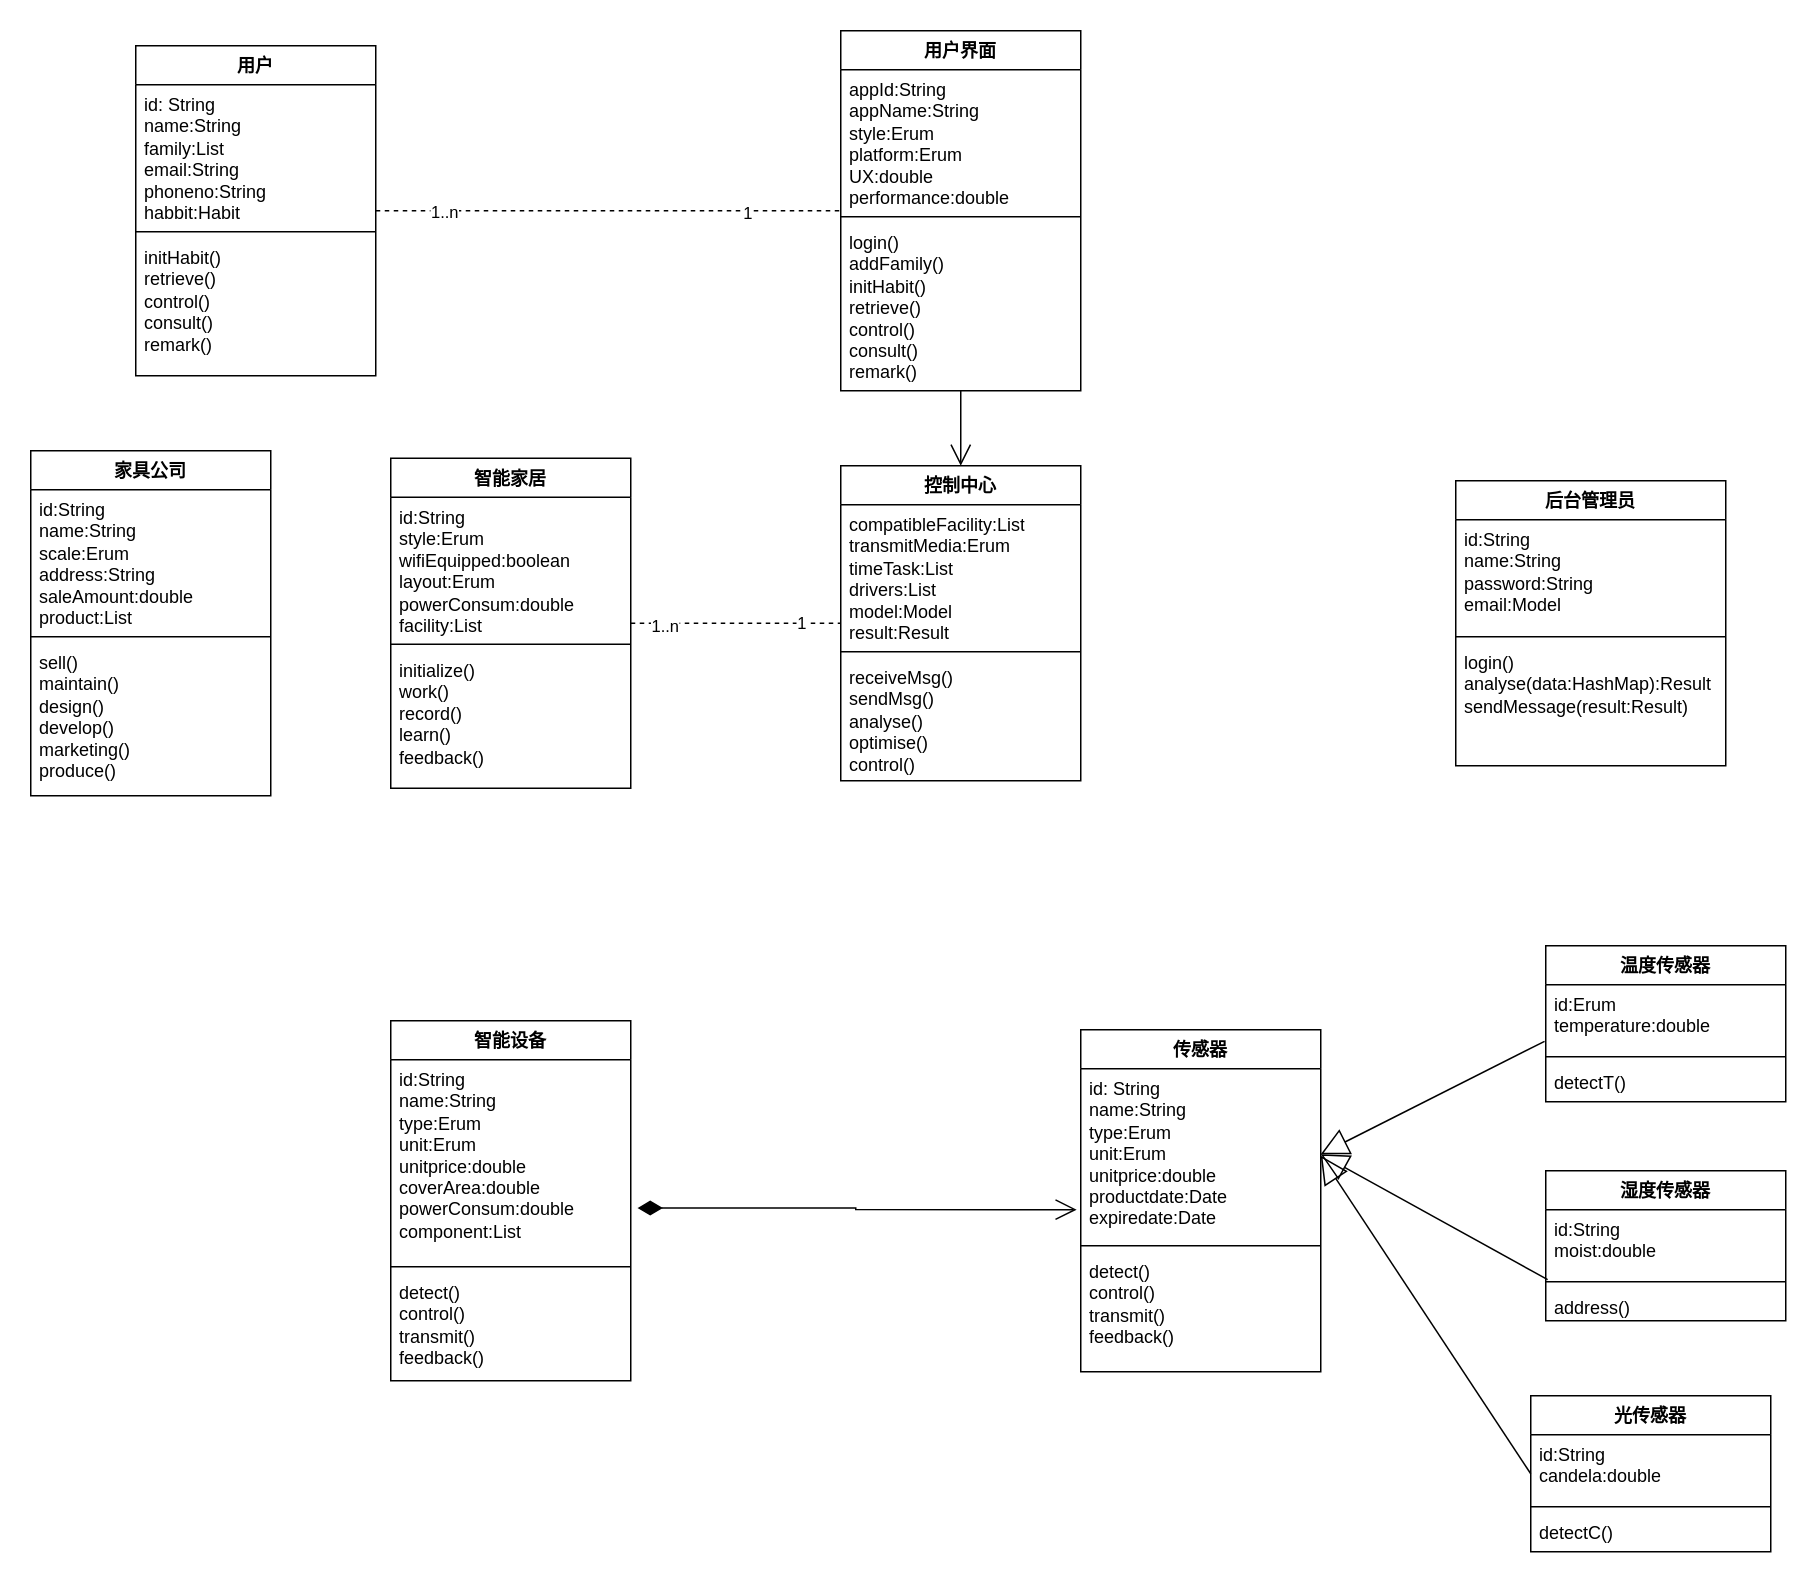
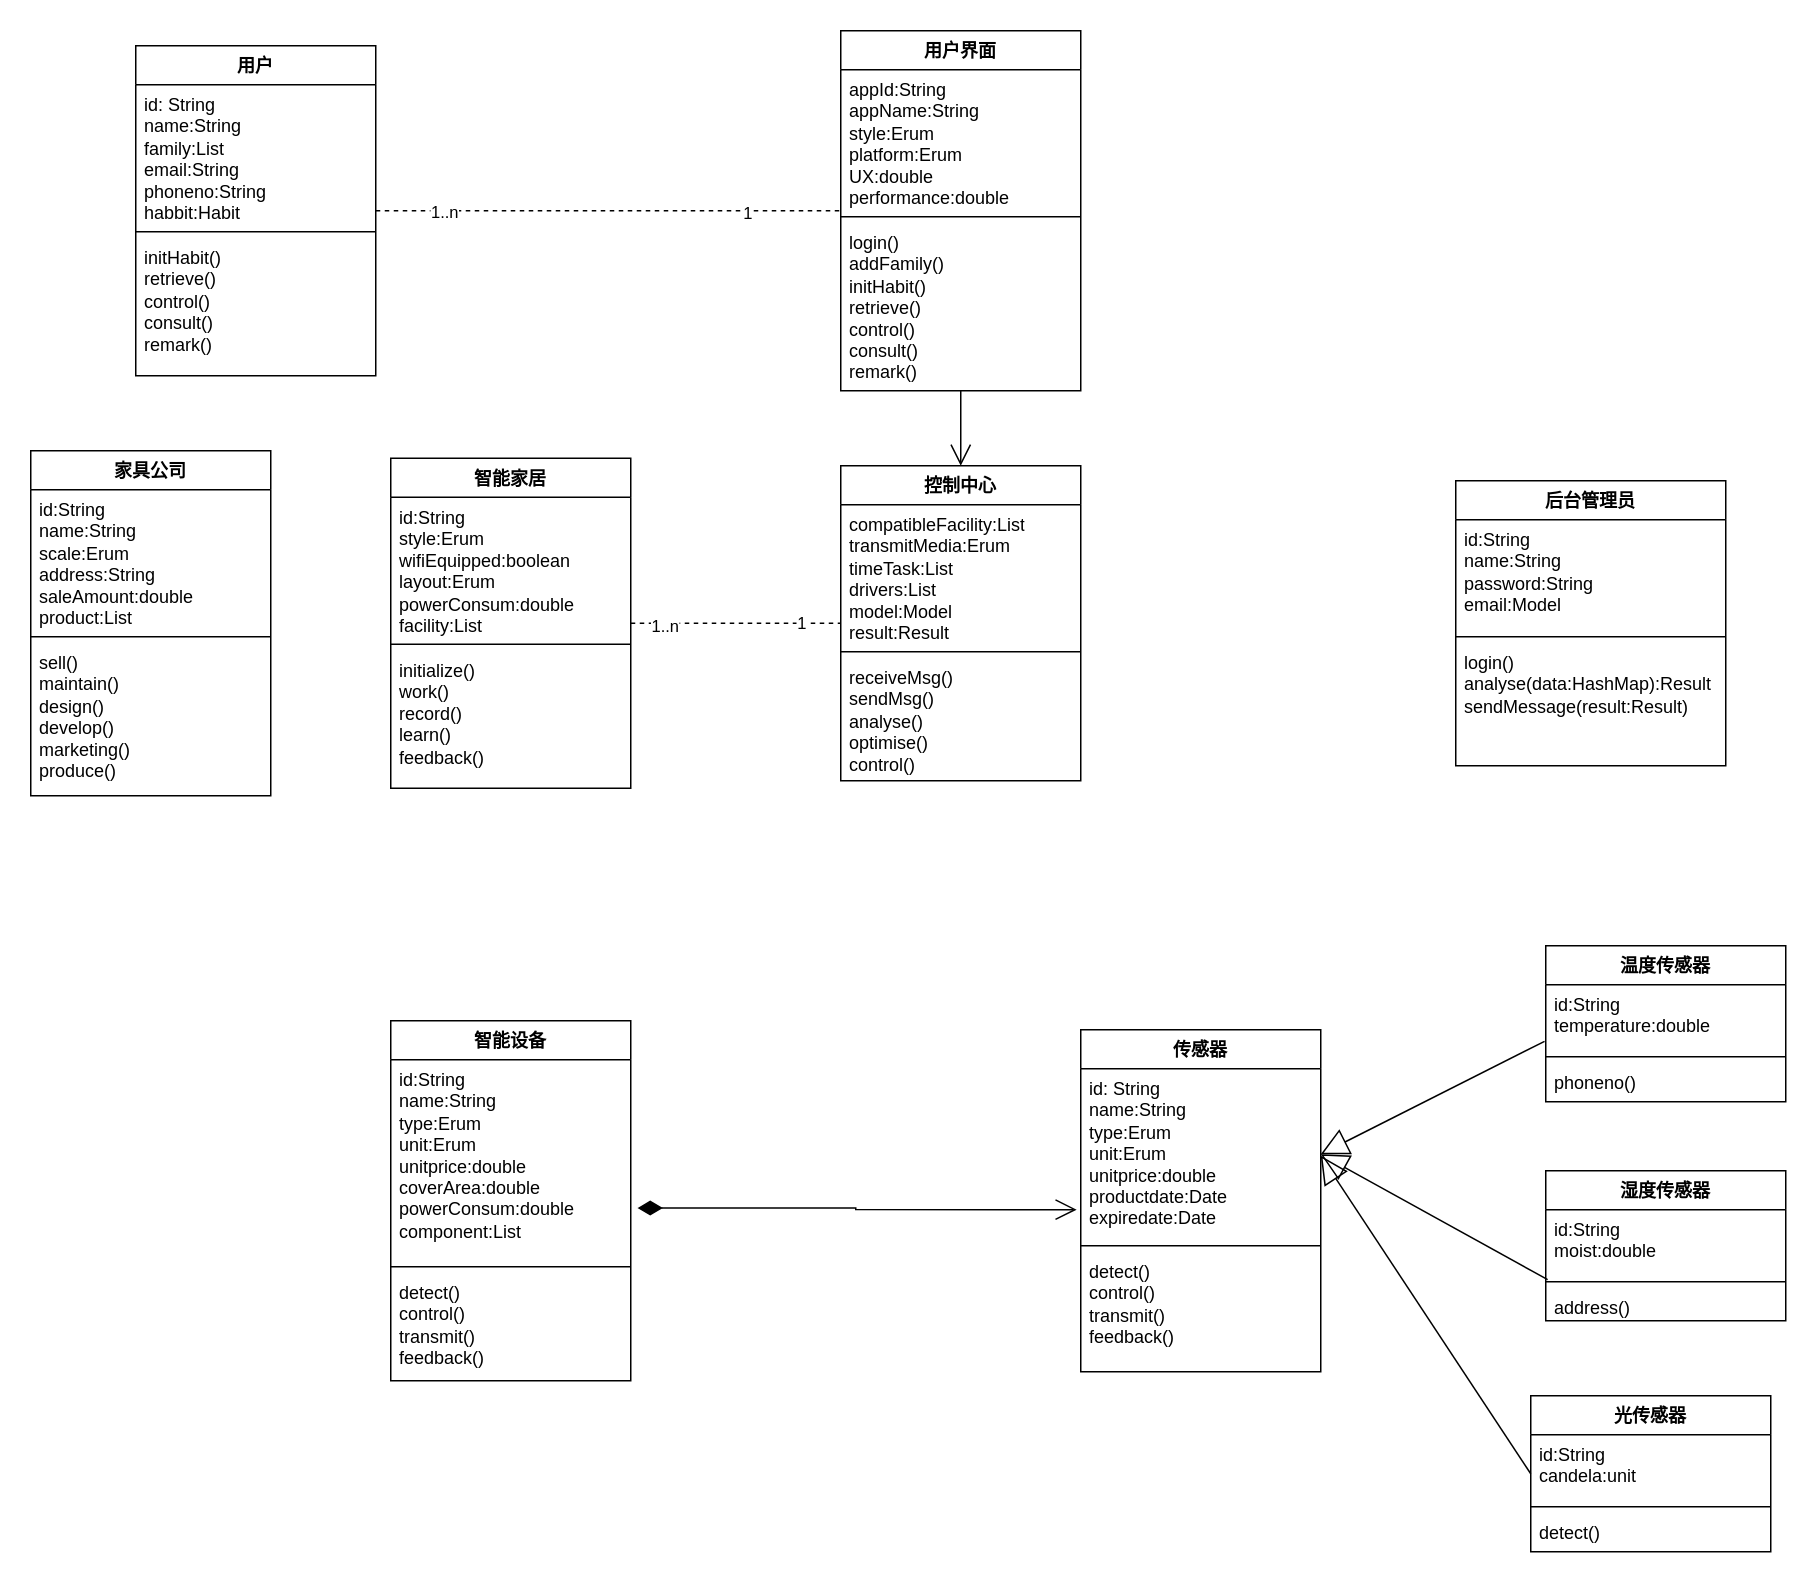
node "id:Erum temperature:double": label "id:Erum temperature:double" -> "id:String temperature:double"
node "detectT()": label "detectT()" -> "phoneno()"
node "id:String candela:double": label "id:String candela:double" -> "id:String candela:unit"
node "detectC()": label "detectC()" -> "detect()"
